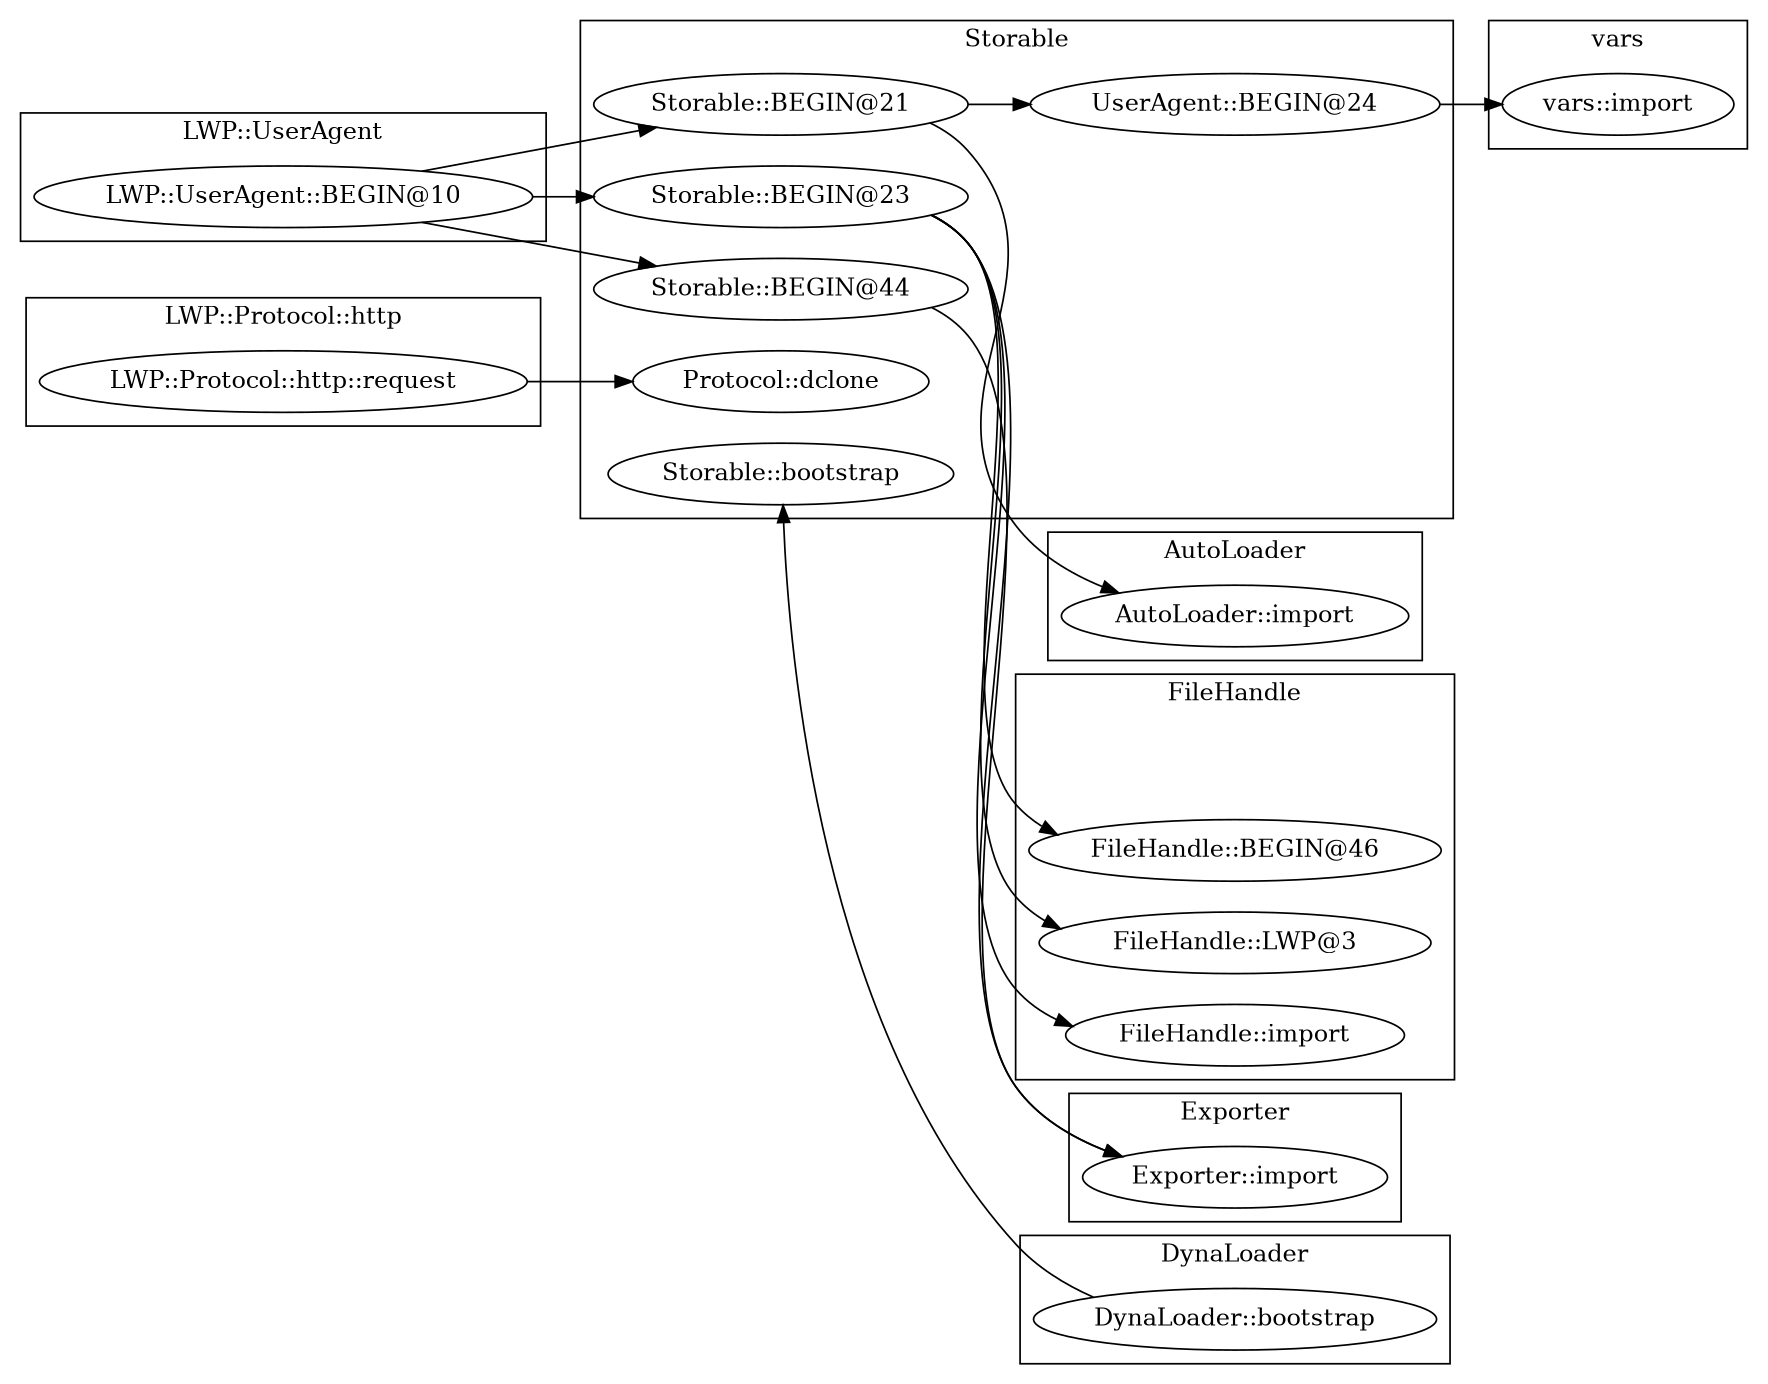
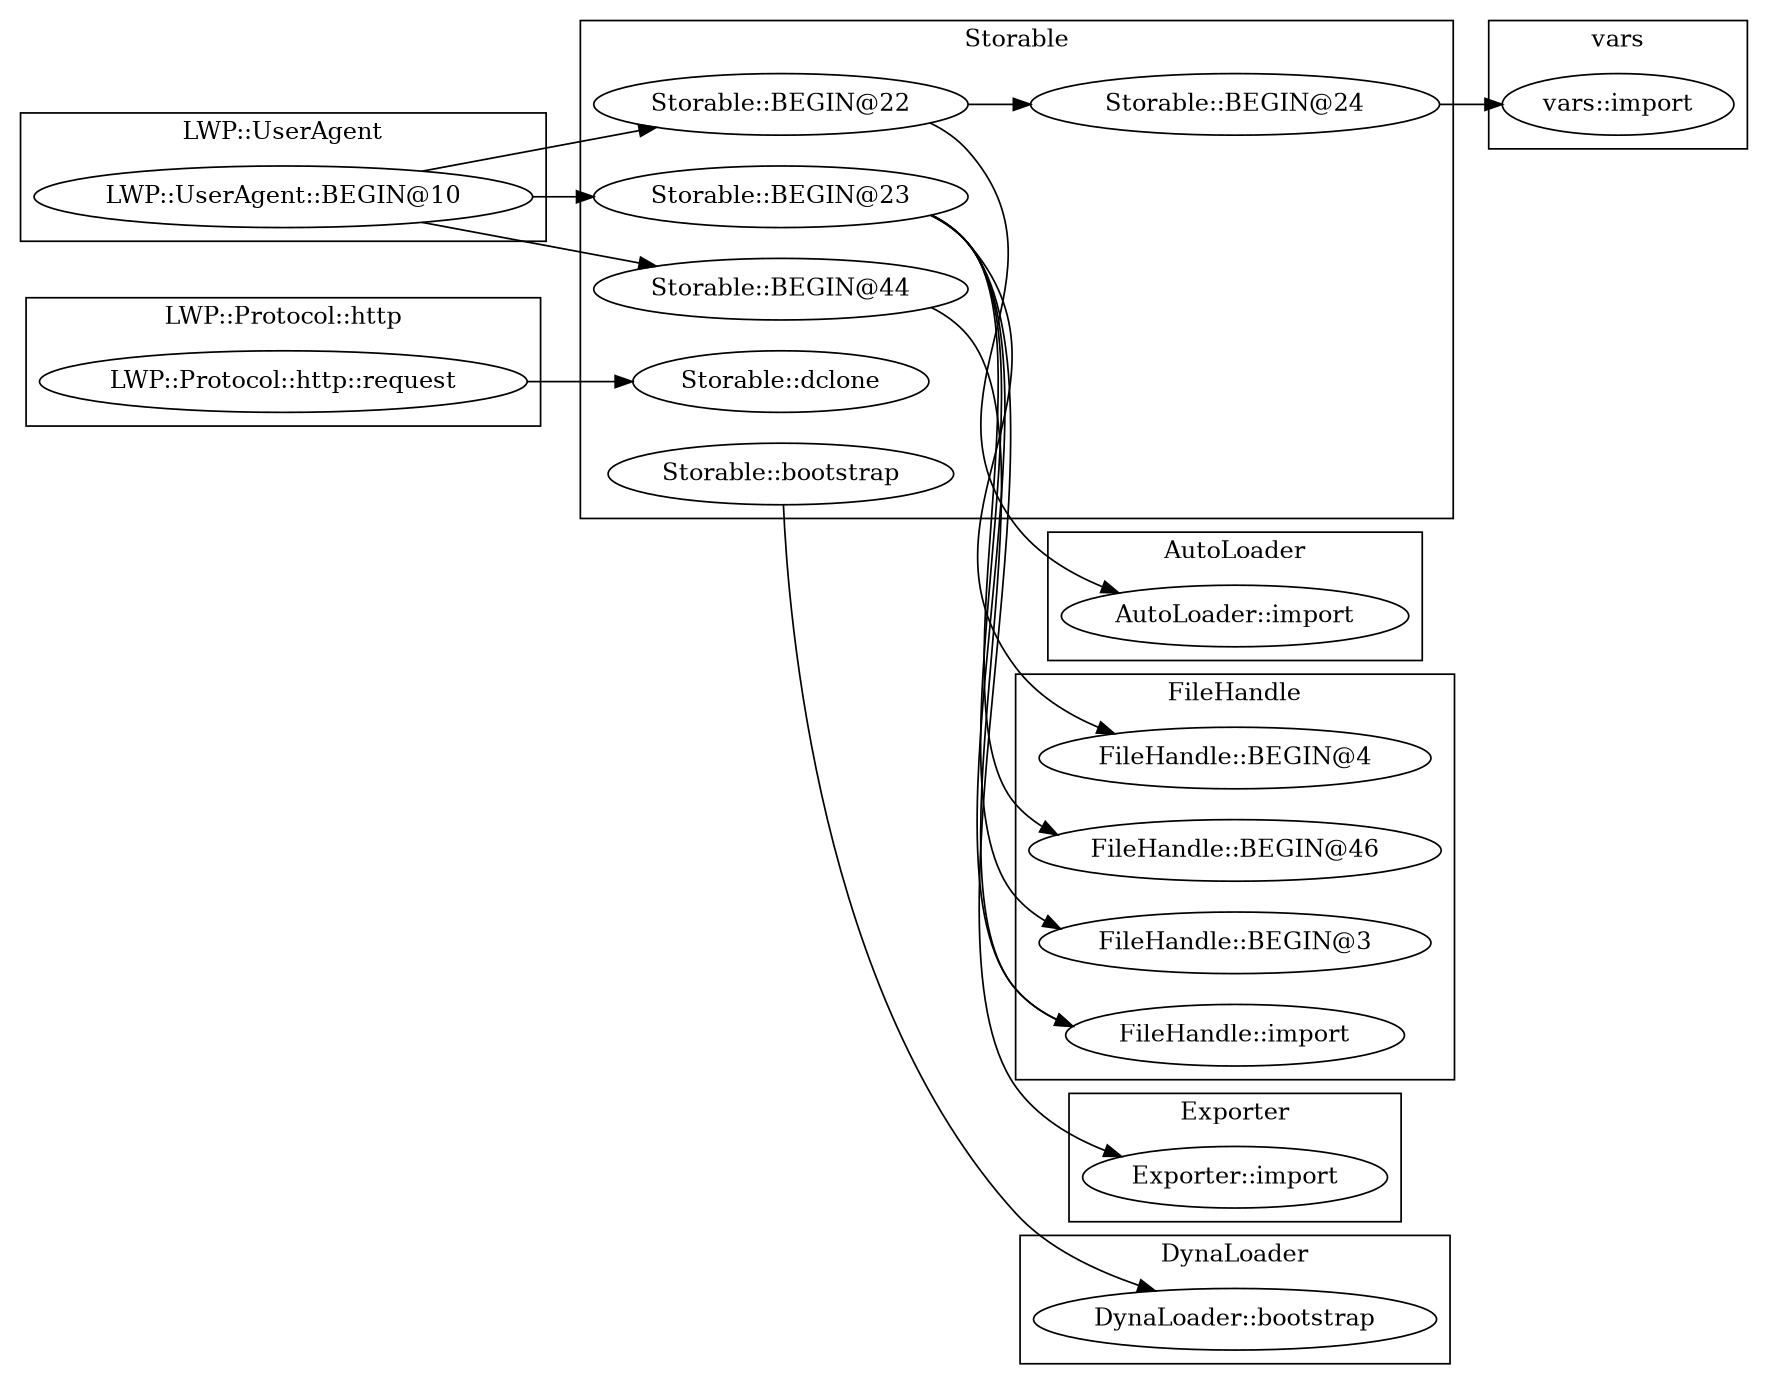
node "Storable::BEGIN@21": label "Storable::BEGIN@21" -> "Storable::BEGIN@22"
node "UserAgent::BEGIN@24": label "UserAgent::BEGIN@24" -> "Storable::BEGIN@24"
node "Protocol::dclone": label "Protocol::dclone" -> "Storable::dclone"
edge "Storable::BEGIN@44" -> "Exporter::import": now "Storable::BEGIN@44" -> "FileHandle::import"
node "FileHandle::BEGIN@4": added
node "FileHandle::LWP@3": label "FileHandle::LWP@3" -> "FileHandle::BEGIN@3"
edge "DynaLoader::bootstrap" -> "Storable::bootstrap": reversed
